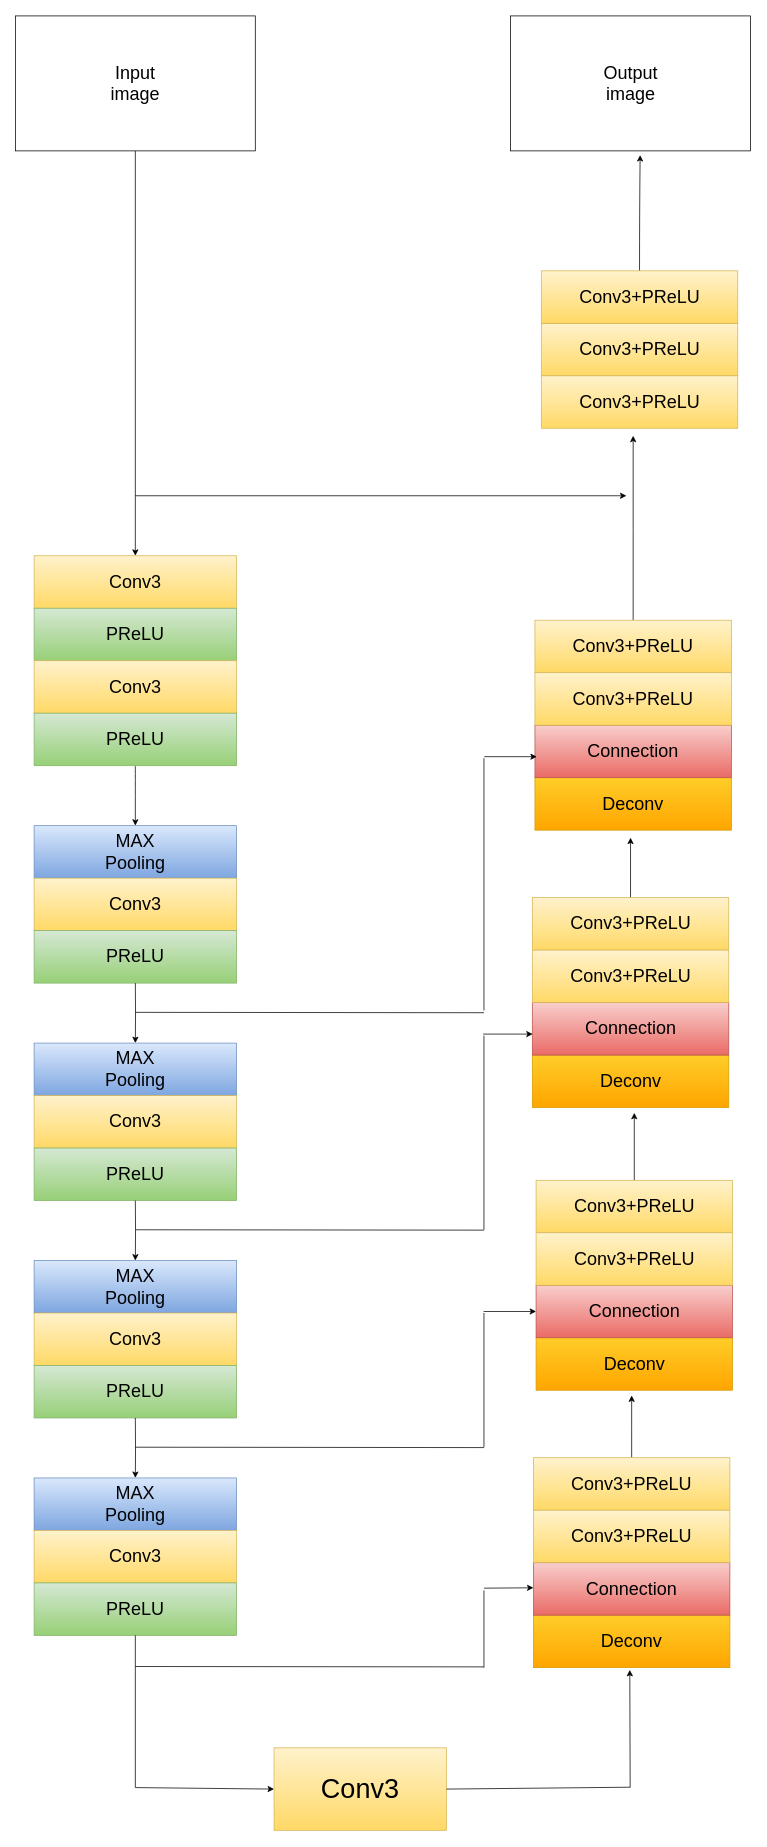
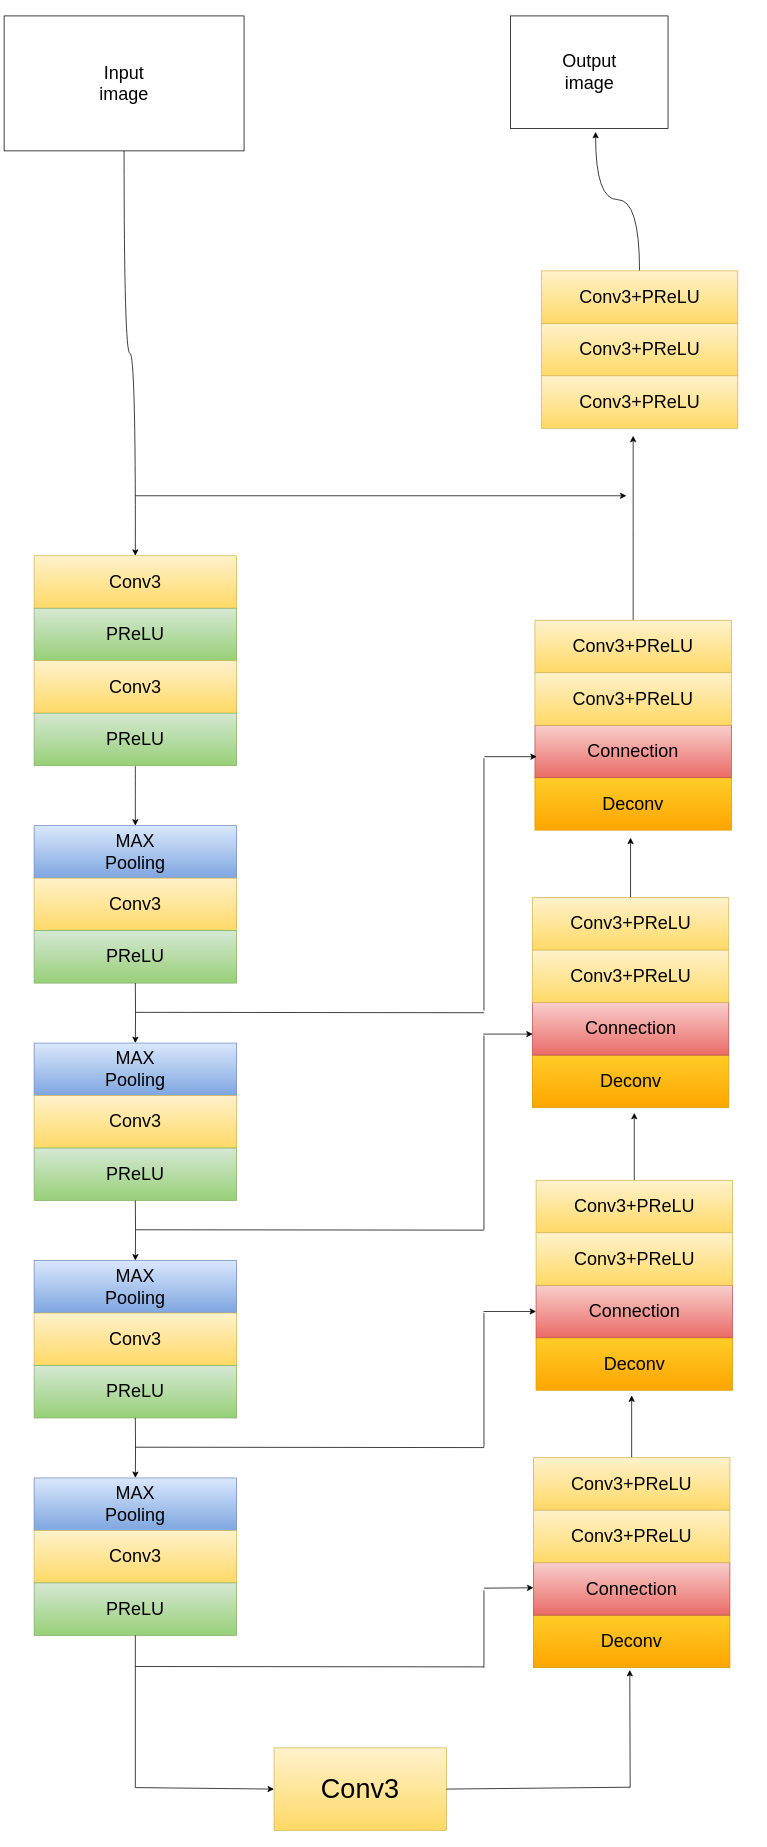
node "Input image": moved (135, 83) -> (124, 83)
node "Output image": size 240x135 -> 158x113
